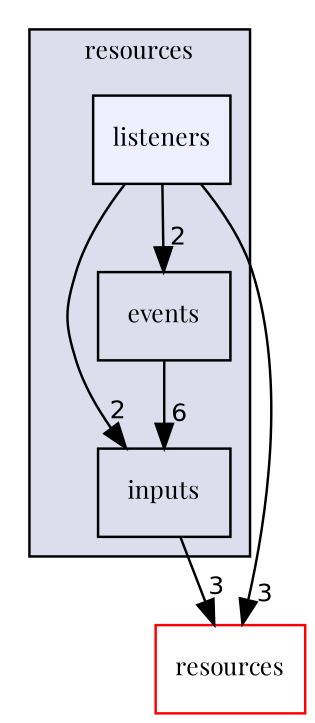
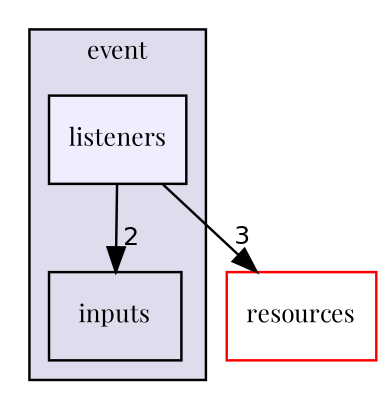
cluster "resources": label "resources" -> "event"
node "events": removed
edge "inputs" -> "resources": removed
